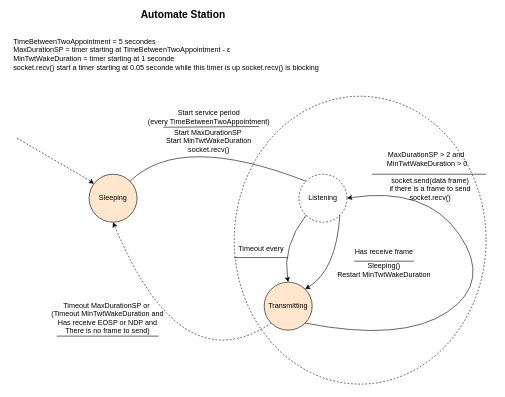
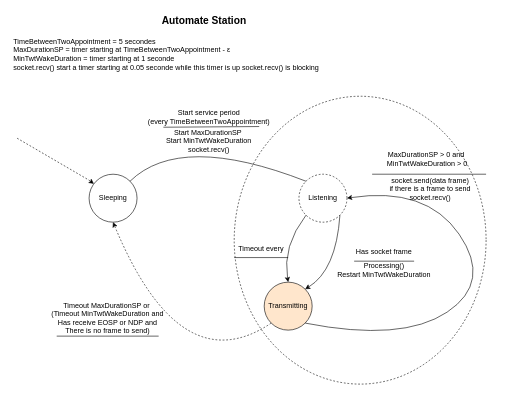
node "Automate Station": moved (183, 15) -> (204, 21)
node "MaxDurationSP > 2 and MinTwtWakeDuration > 0": label "MaxDurationSP > 2 and MinTwtWakeDuration > 0" -> "MaxDurationSP > 0 and MinTwtWakeDuration > 0"
node "Sleeping": fillcolor #ffe6cc -> #ffffff
node "Has receive frame": label "Has receive frame" -> "Has socket frame"
node "Sleeping() Restart MinTwtWakeDuration": label "Sleeping() Restart MinTwtWakeDuration" -> "Processing() Restart MinTwtWakeDuration"
